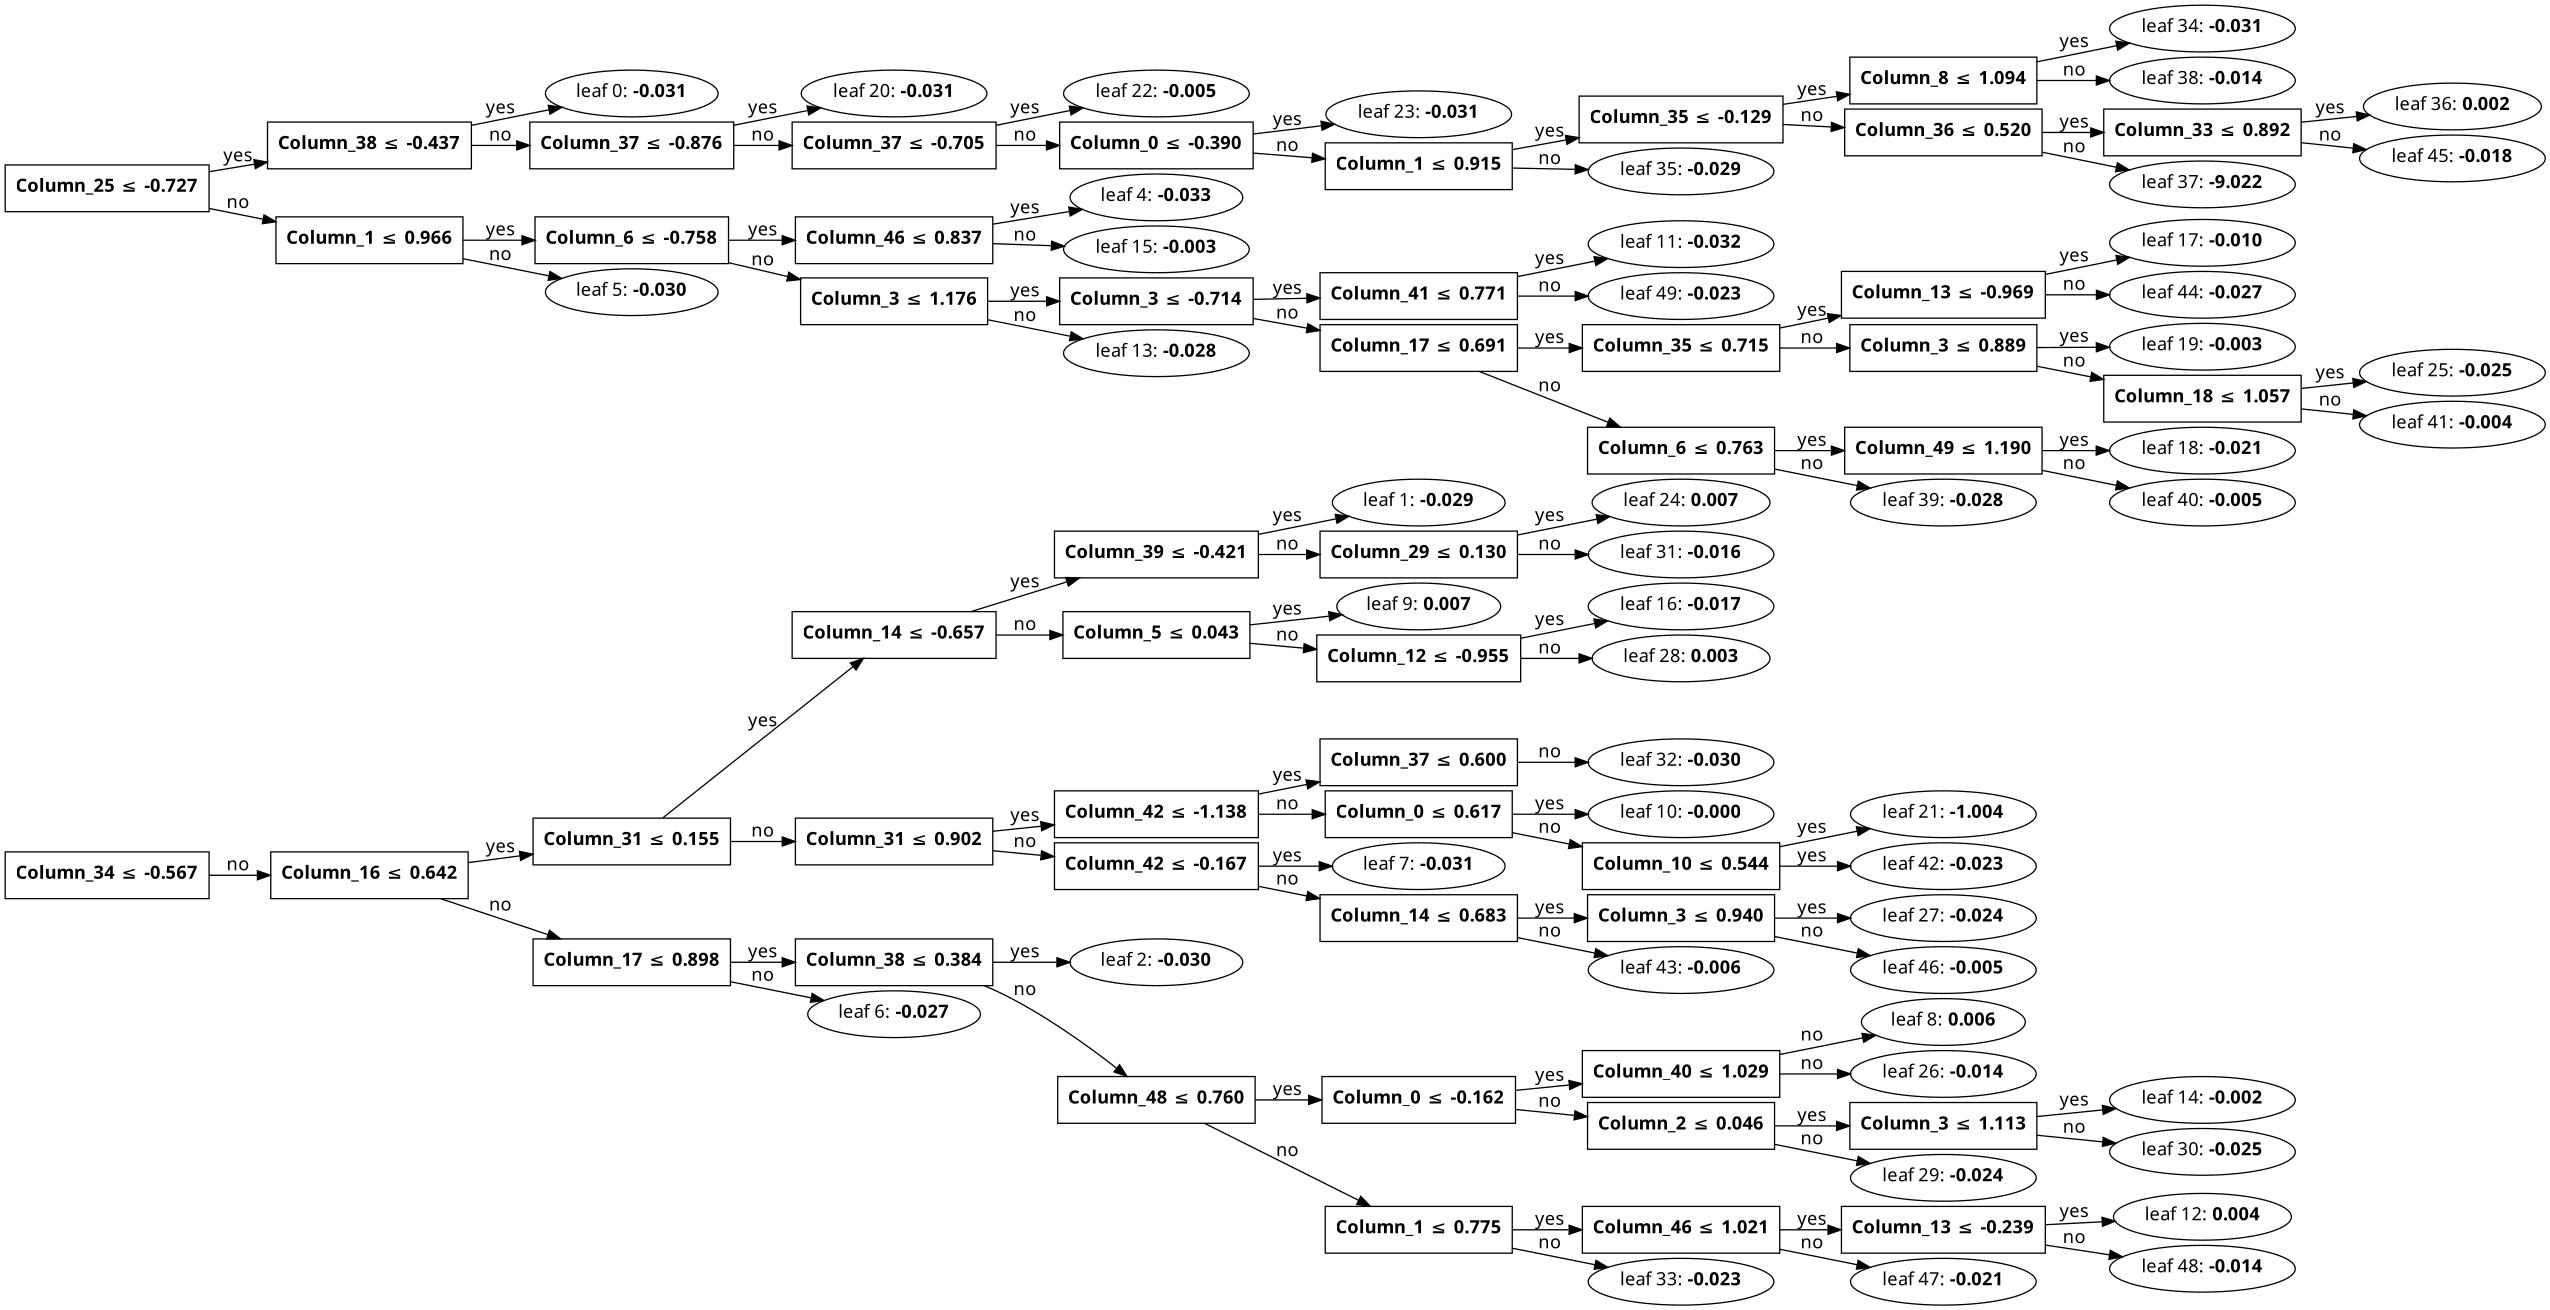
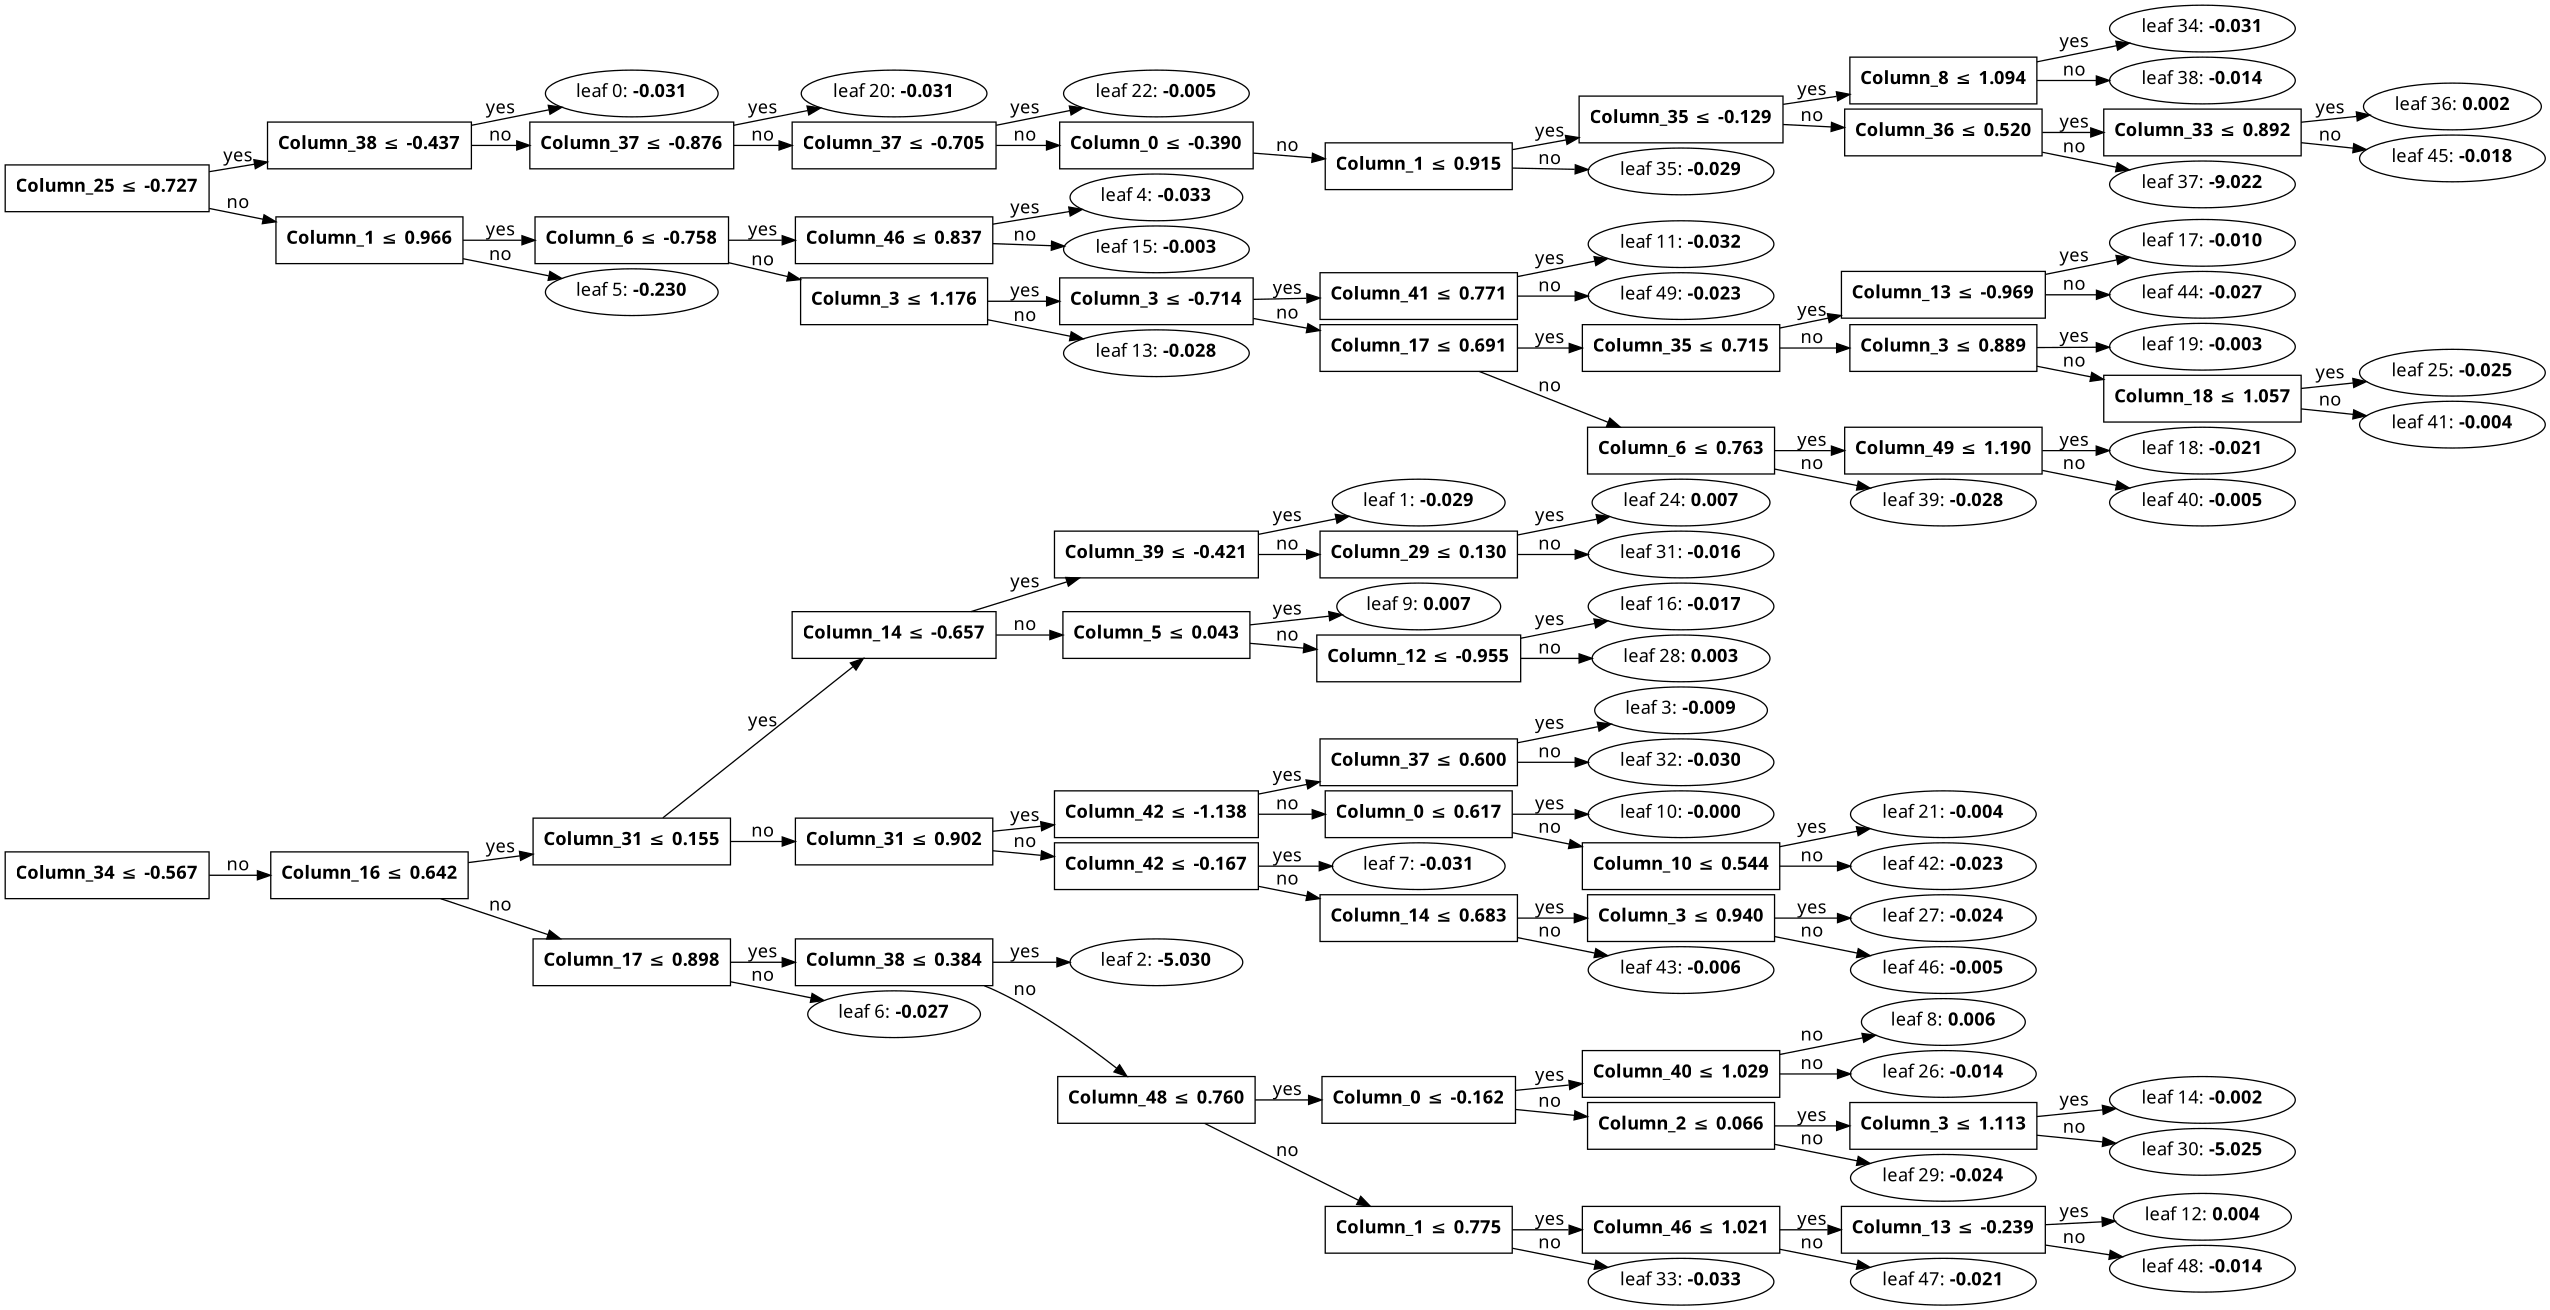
node "leaf 23:": removed
node "leaf 5:": text "-0.030" -> "-0.230"
node "leaf 3:": added
node "leaf 21:": text "-1.004" -> "-0.004"
edge "Column_10" -> "leaf 42:": label "yes" -> "no"
node "leaf 2:": text "-0.030" -> "-5.030"
node "Column_2": text "0.046" -> "0.066"
node "leaf 30:": text "-0.025" -> "-5.025"
node "leaf 33:": text "-0.023" -> "-0.033"
